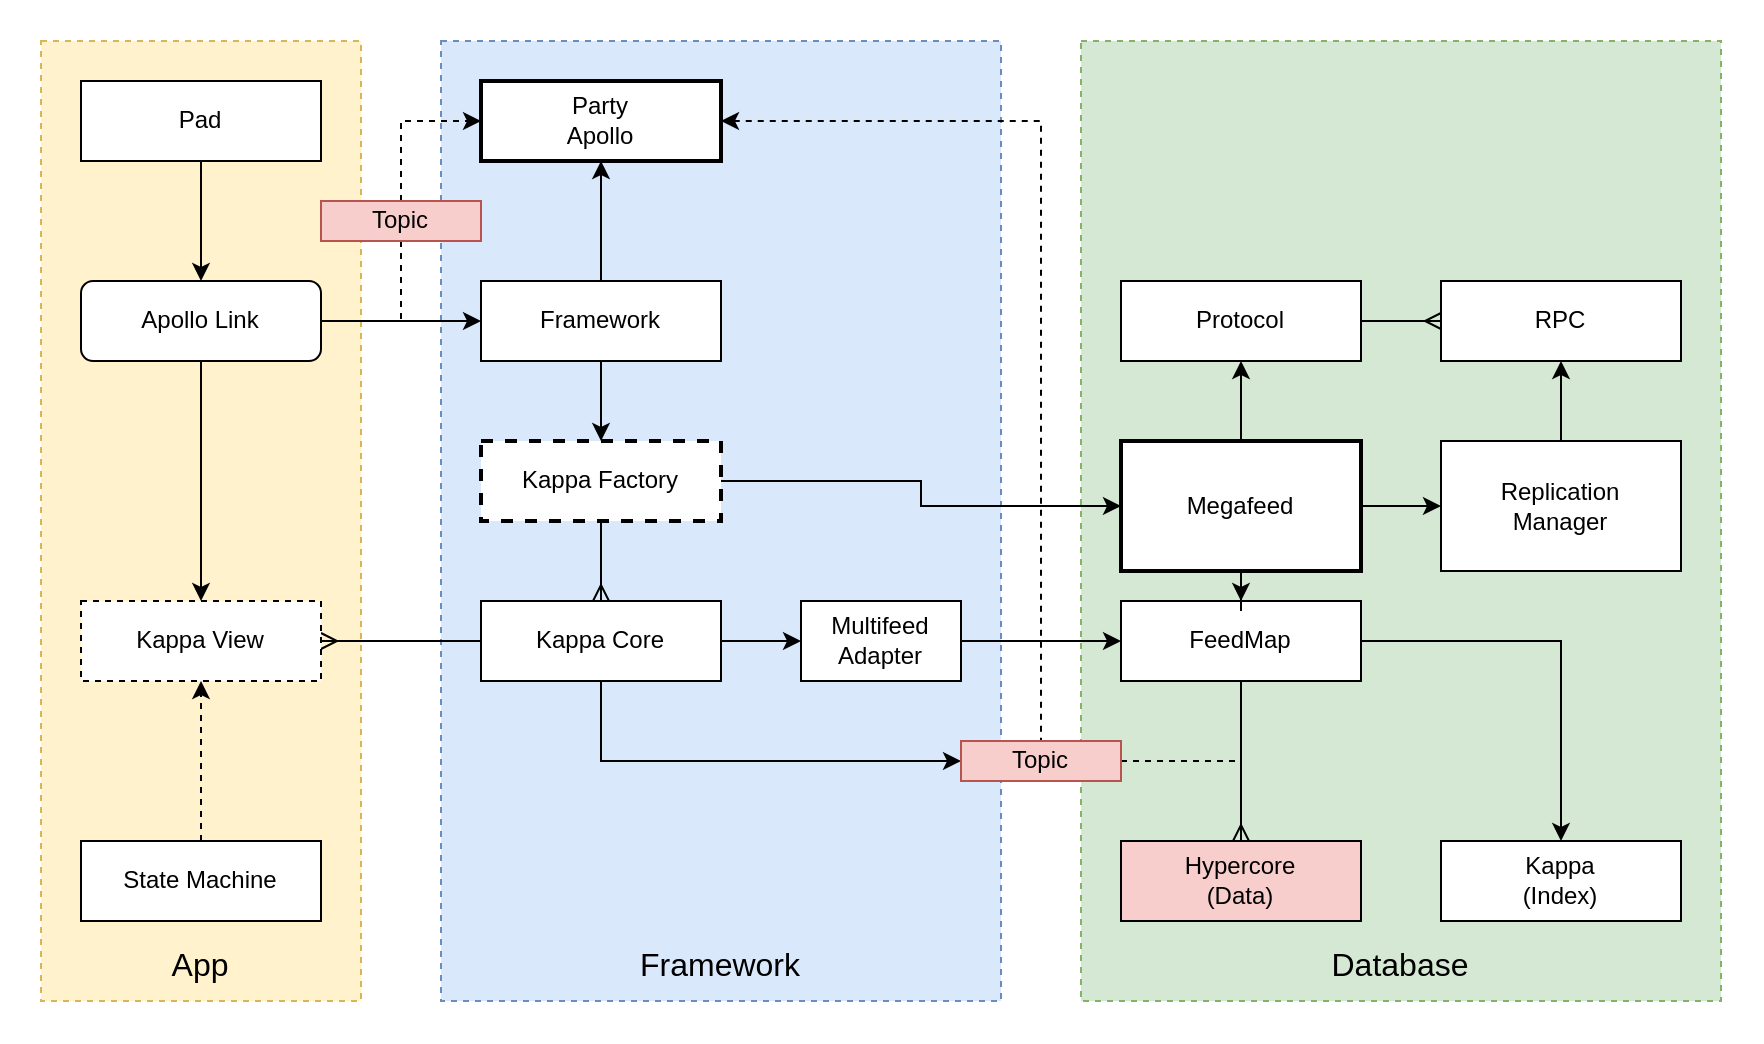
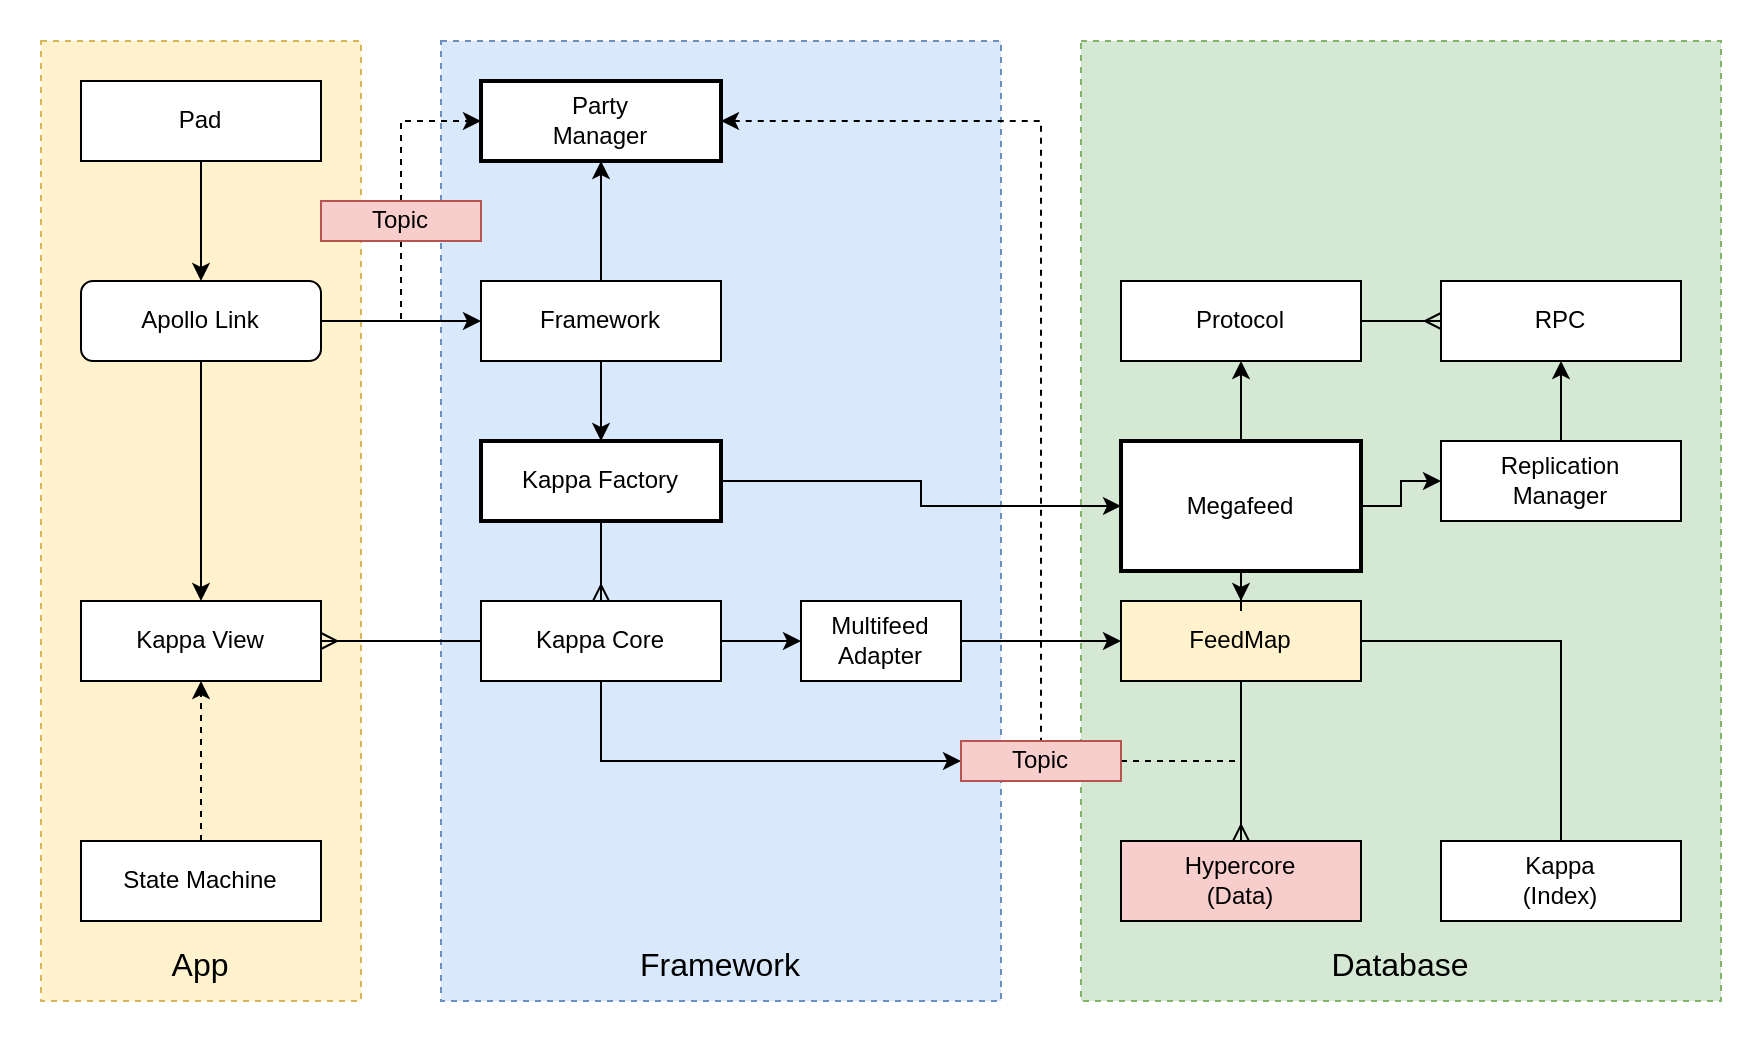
node "Party Apollo": label "Party Apollo" -> "Party Manager"
node "Kappa Factory": style dashed -> solid
node "Replication Manager": size 240x130 -> 240x80
node "Kappa View": style dashed -> solid
node "FeedMap": fillcolor #ffffff -> #fff2cc
edge "FeedMap" -> "Kappa (Index)": arrowhead classic -> none
